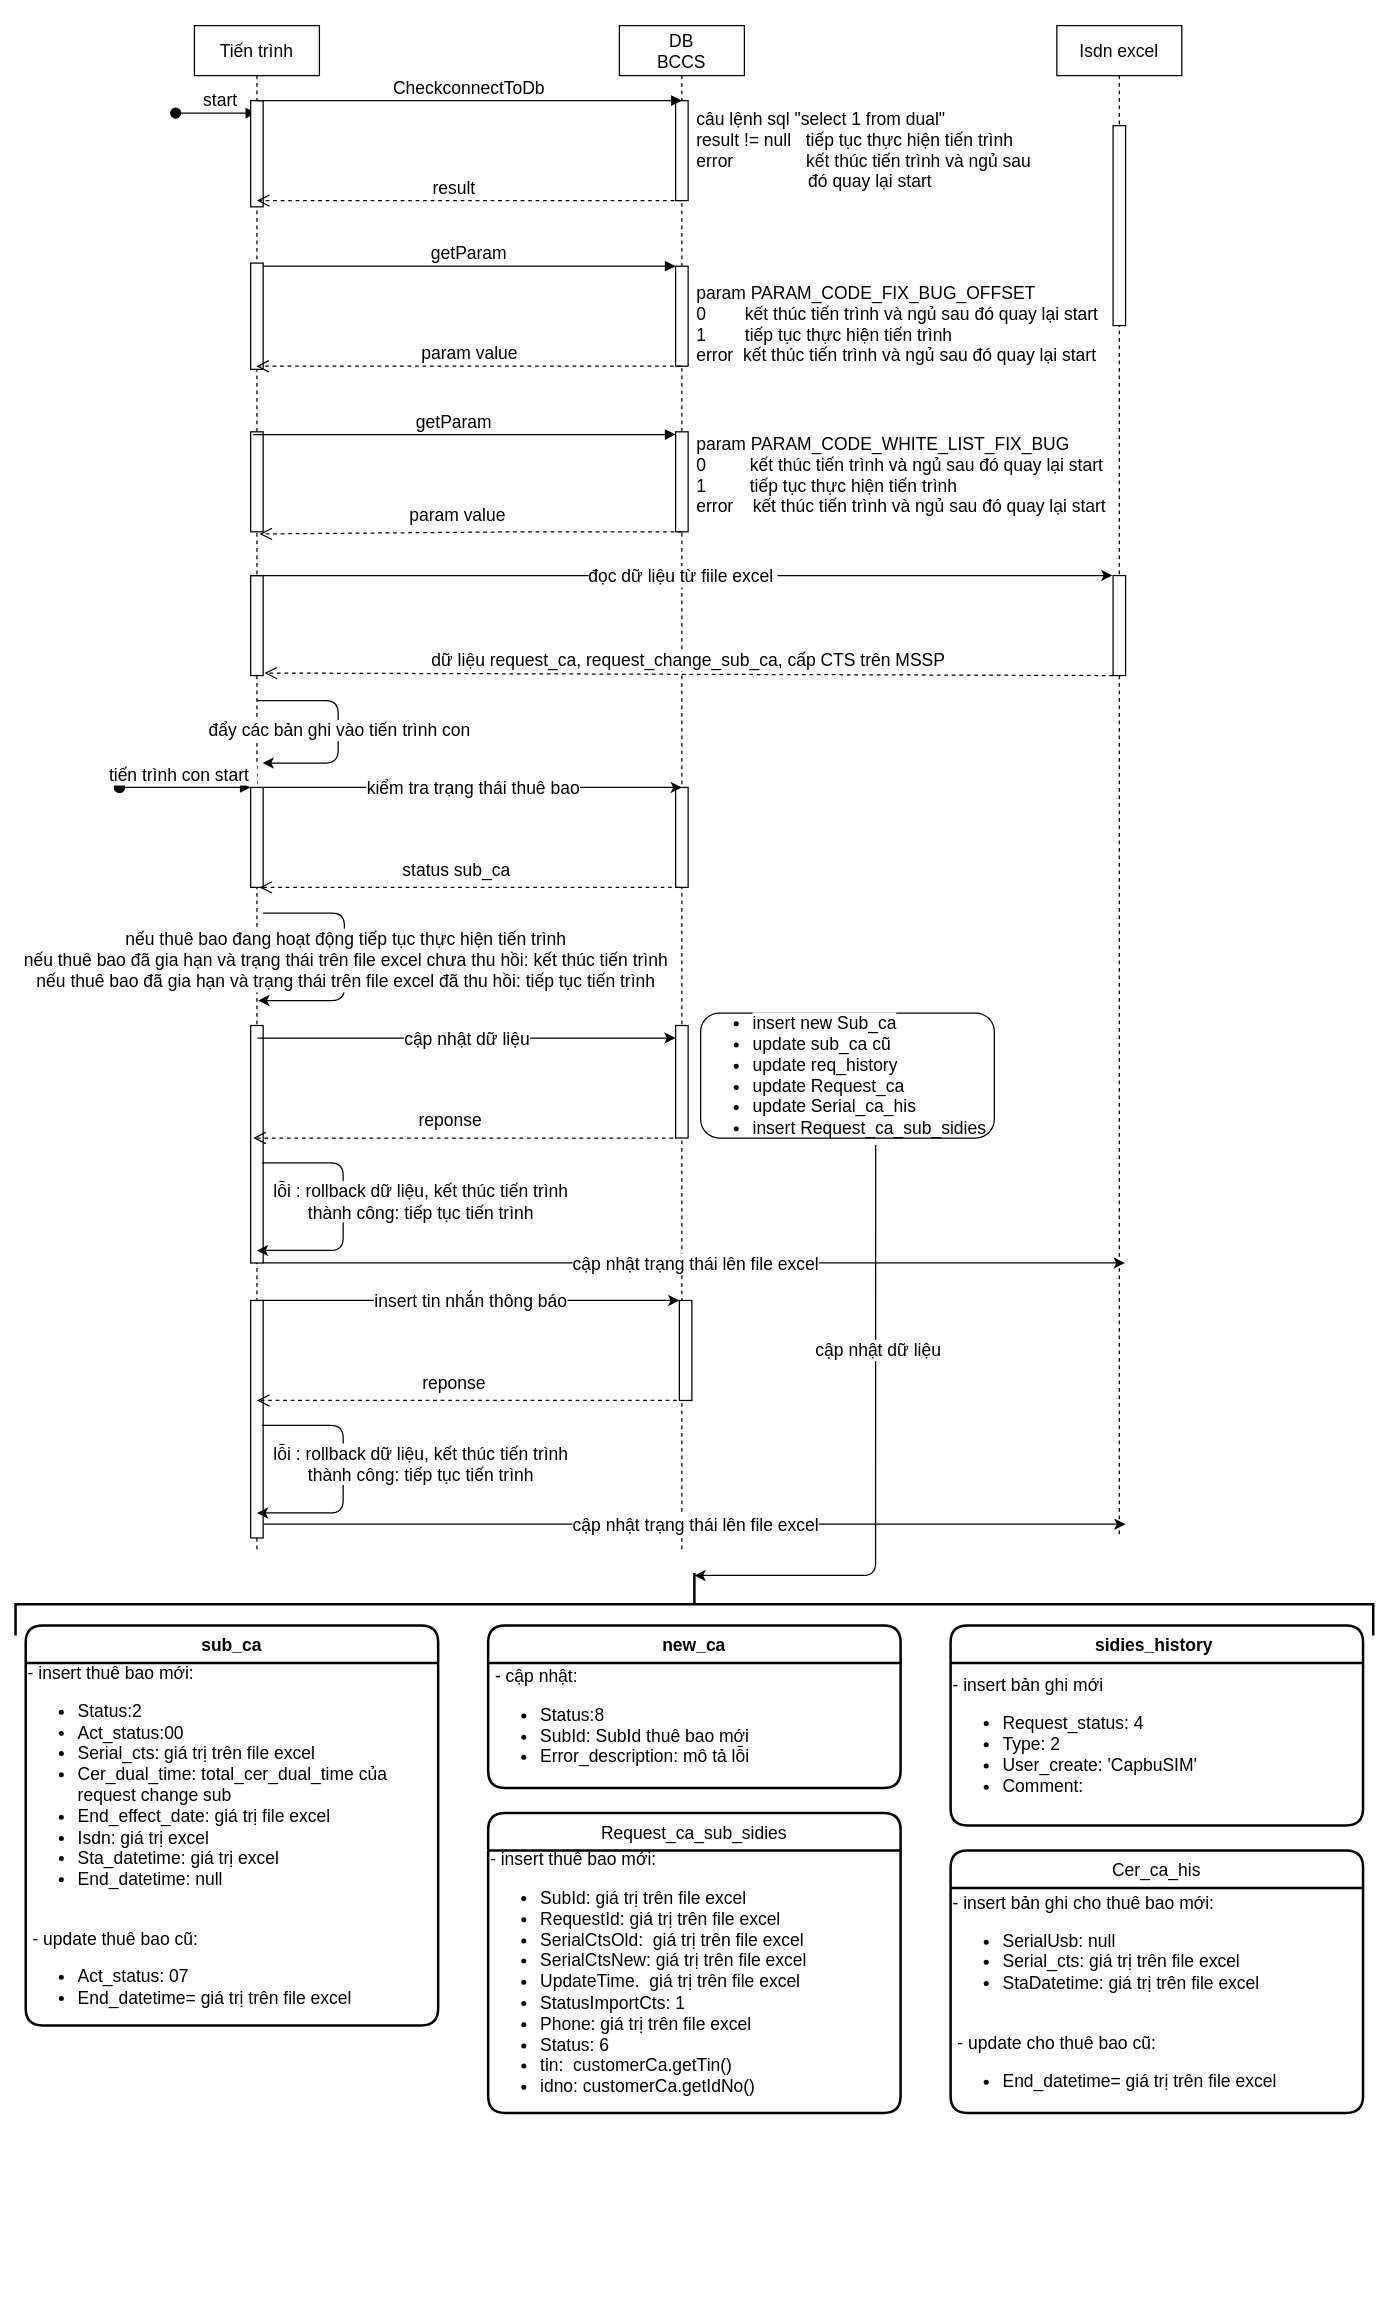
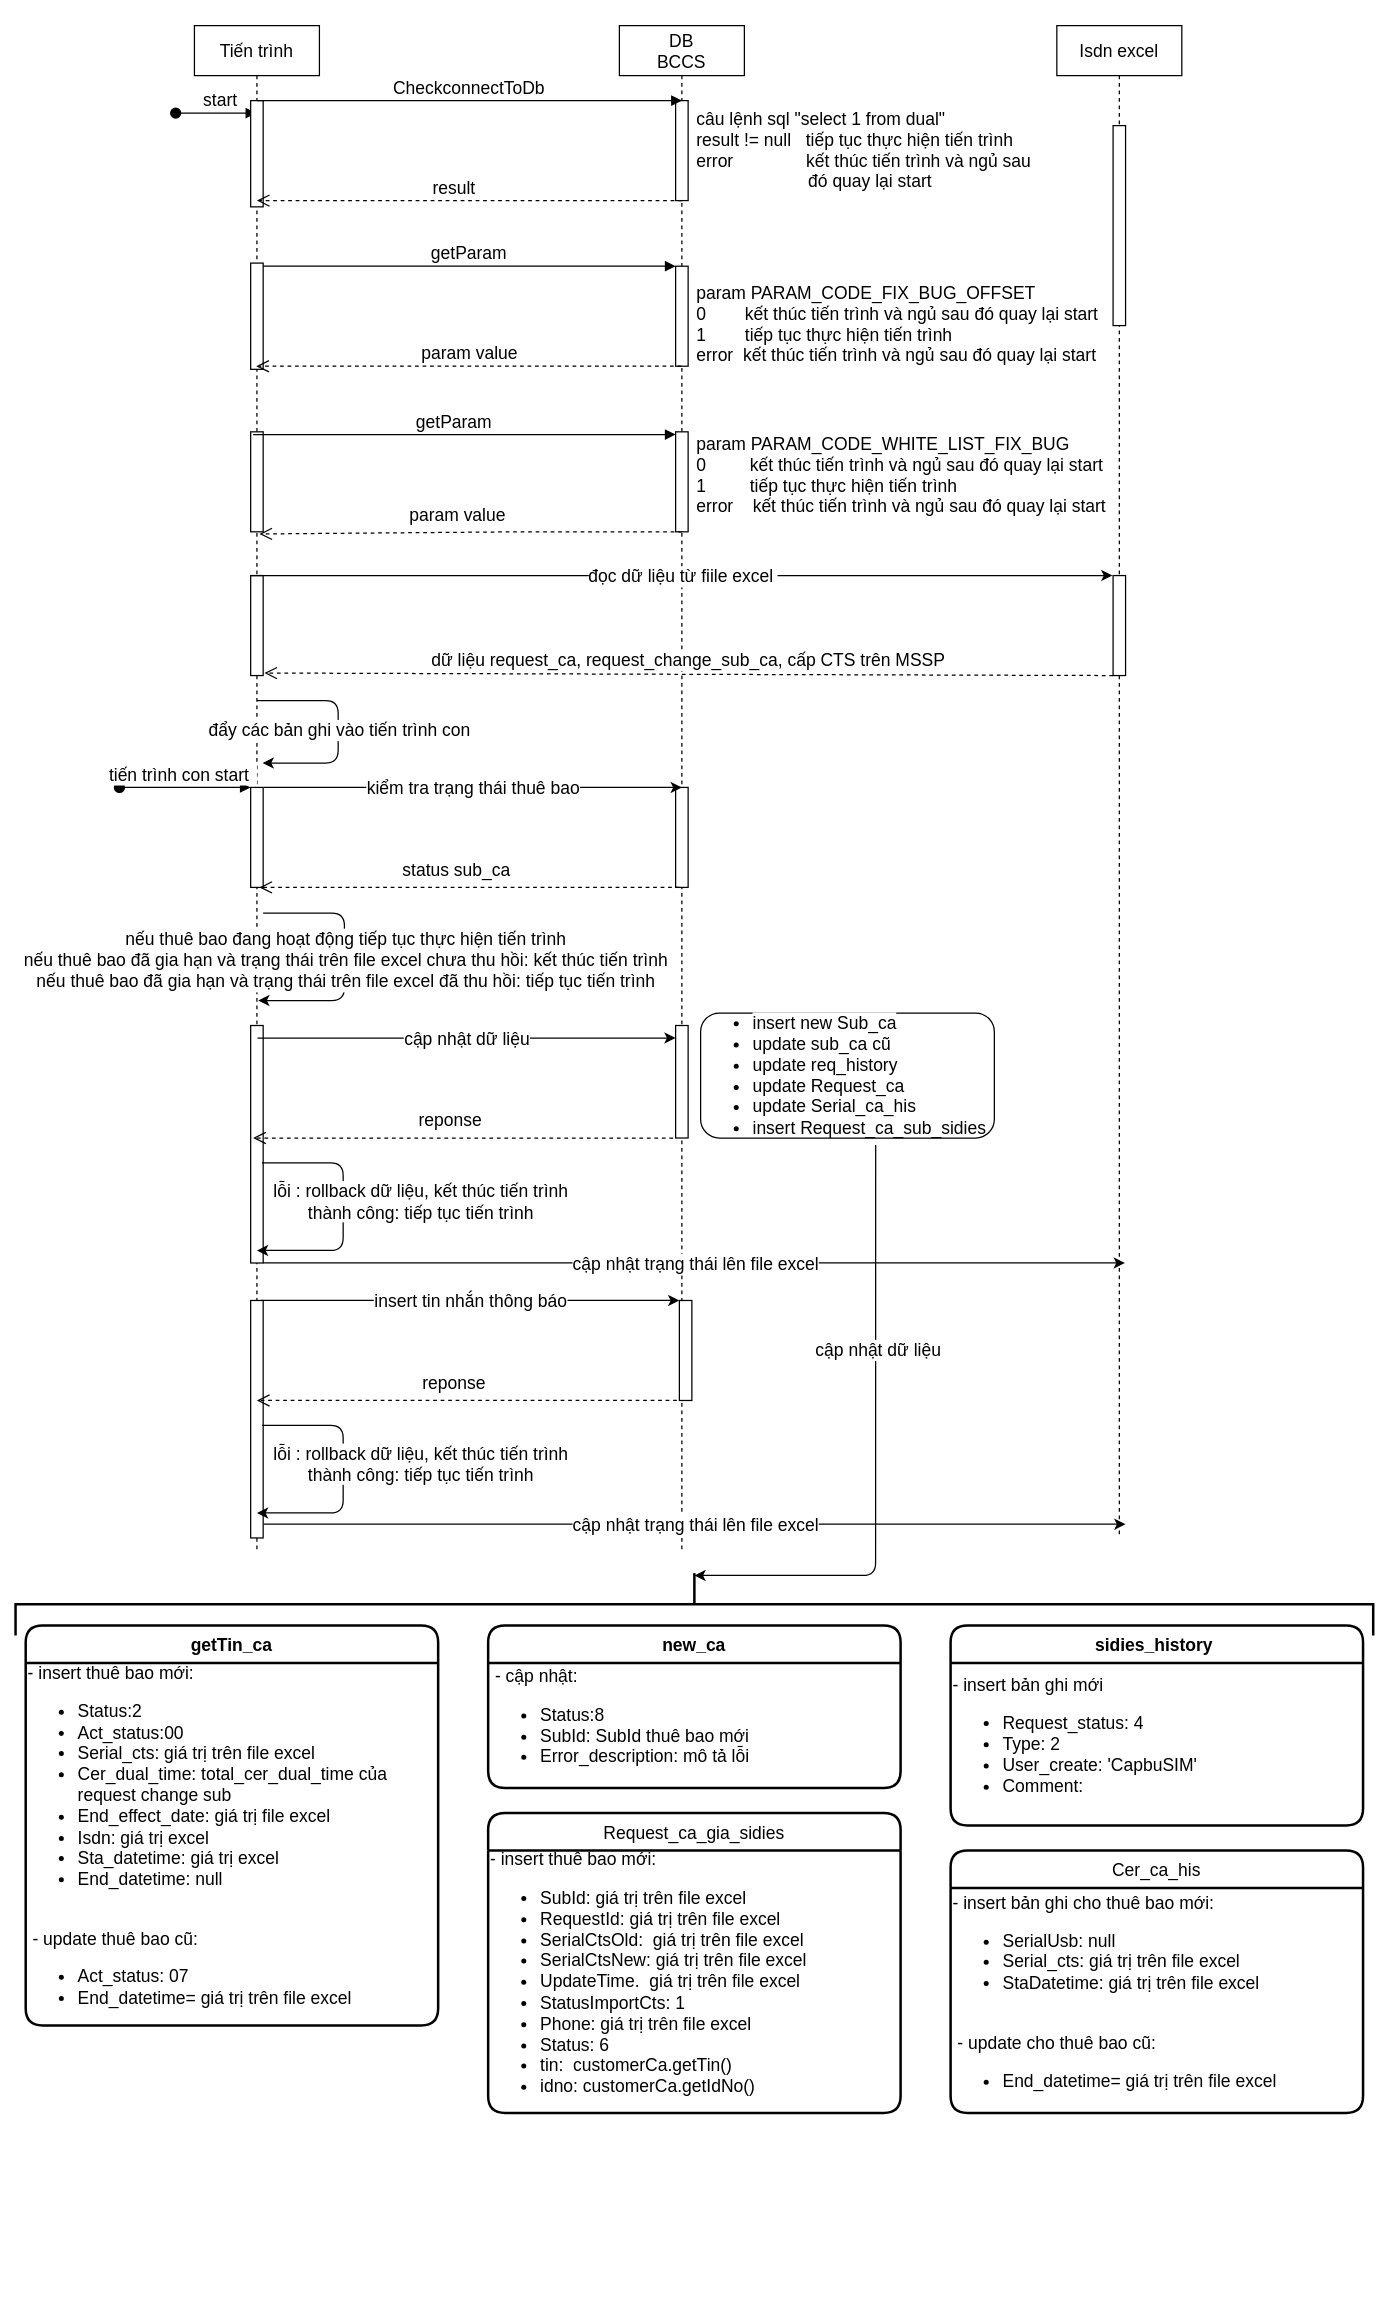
node "sub_ca": label "sub_ca" -> "getTin_ca"
node "Request_ca_sub_sidies": label "Request_ca_sub_sidies" -> "Request_ca_gia_sidies"
